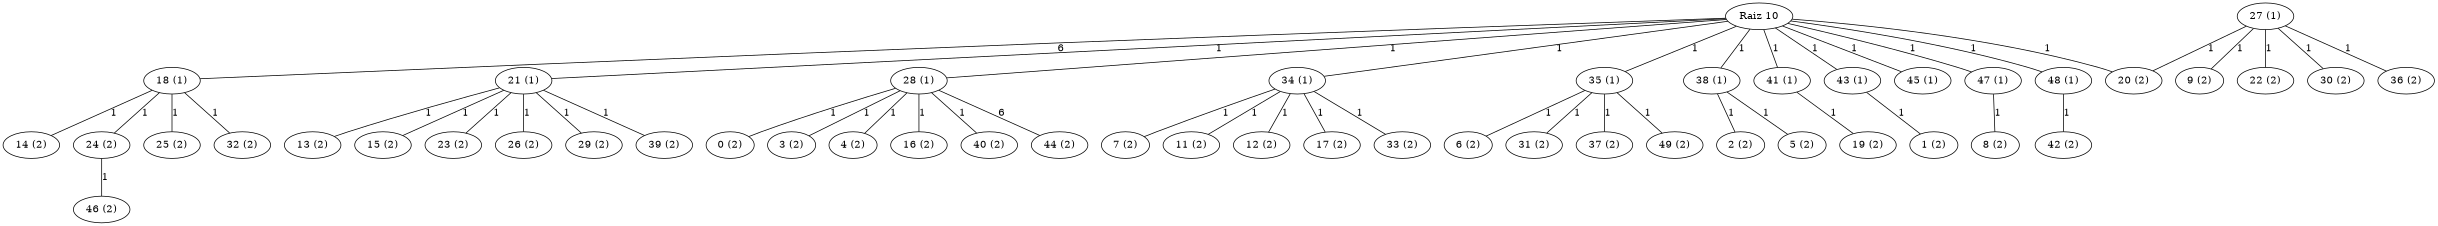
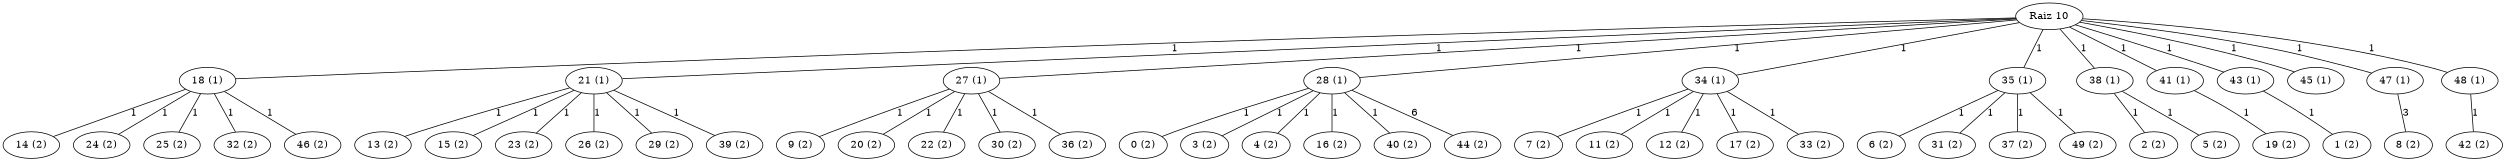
edge "Raiz 10" -- "20 (2)": now "Raiz 10" -- "27 (1)"
edge "Raiz 10" -- "18 (1)": label "6" -> "1"
edge "47 (1)" -- "8 (2)": label "1" -> "3"
edge "24 (2)" -- "46 (2)": now "18 (1)" -- "46 (2)"
